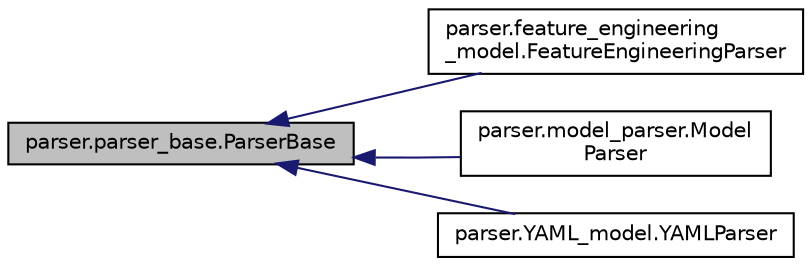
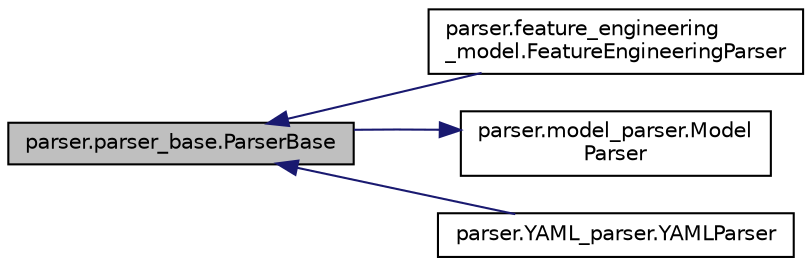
edge "parser.model_parser.Model Parser" -> "parser.parser_base.ParserBase": reversed
node "parser.YAML_model.YAMLParser": label "parser.YAML_model.YAMLParser" -> "parser.YAML_parser.YAMLParser"
